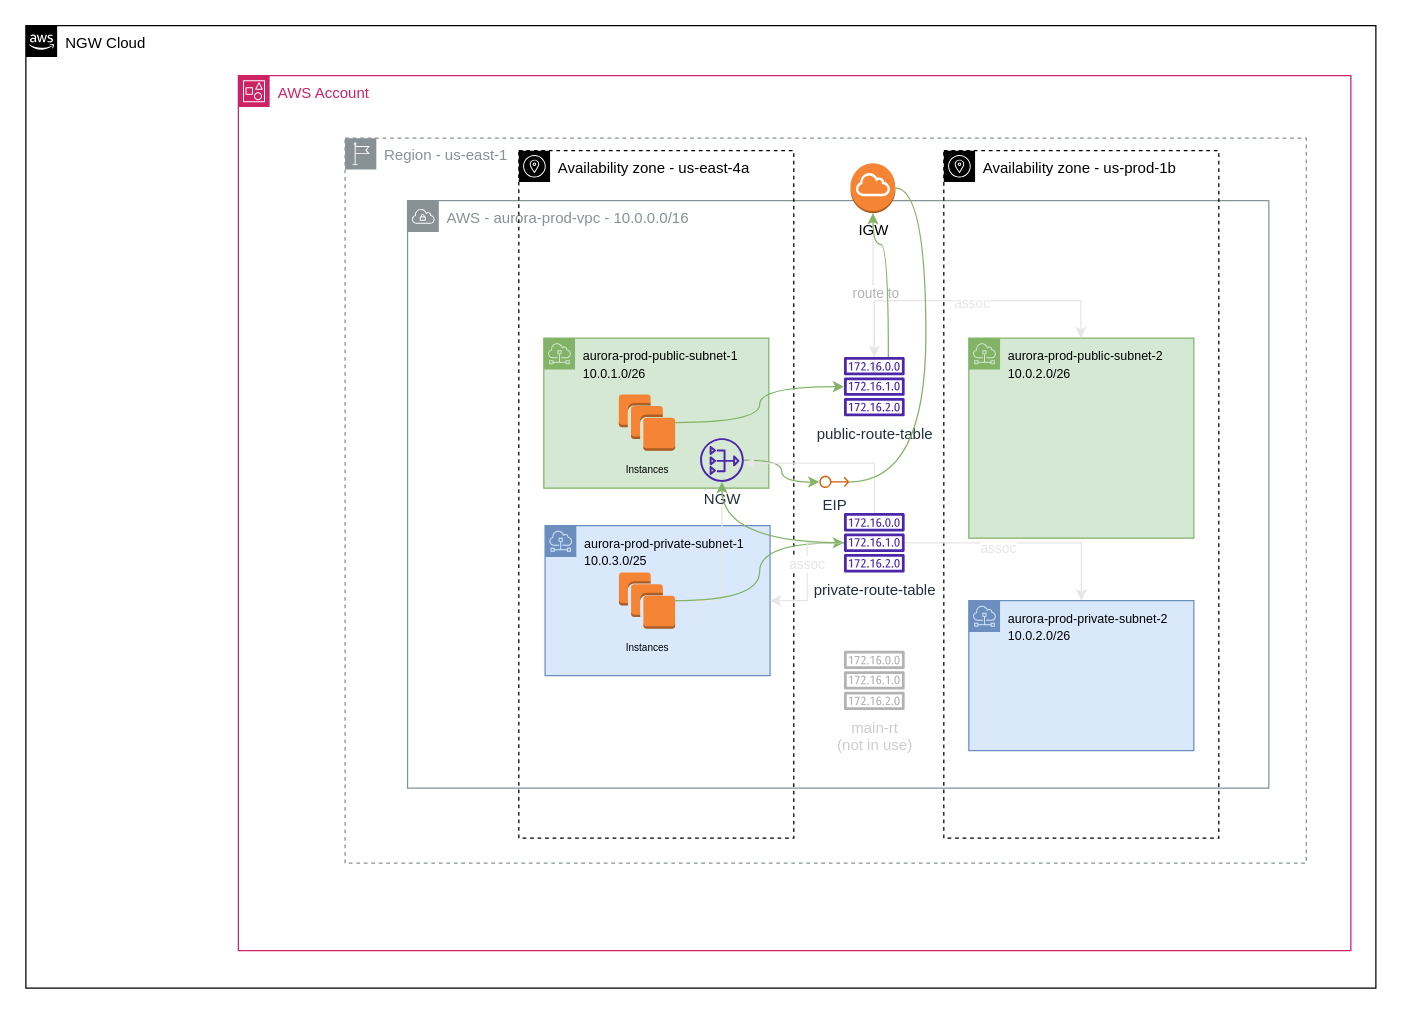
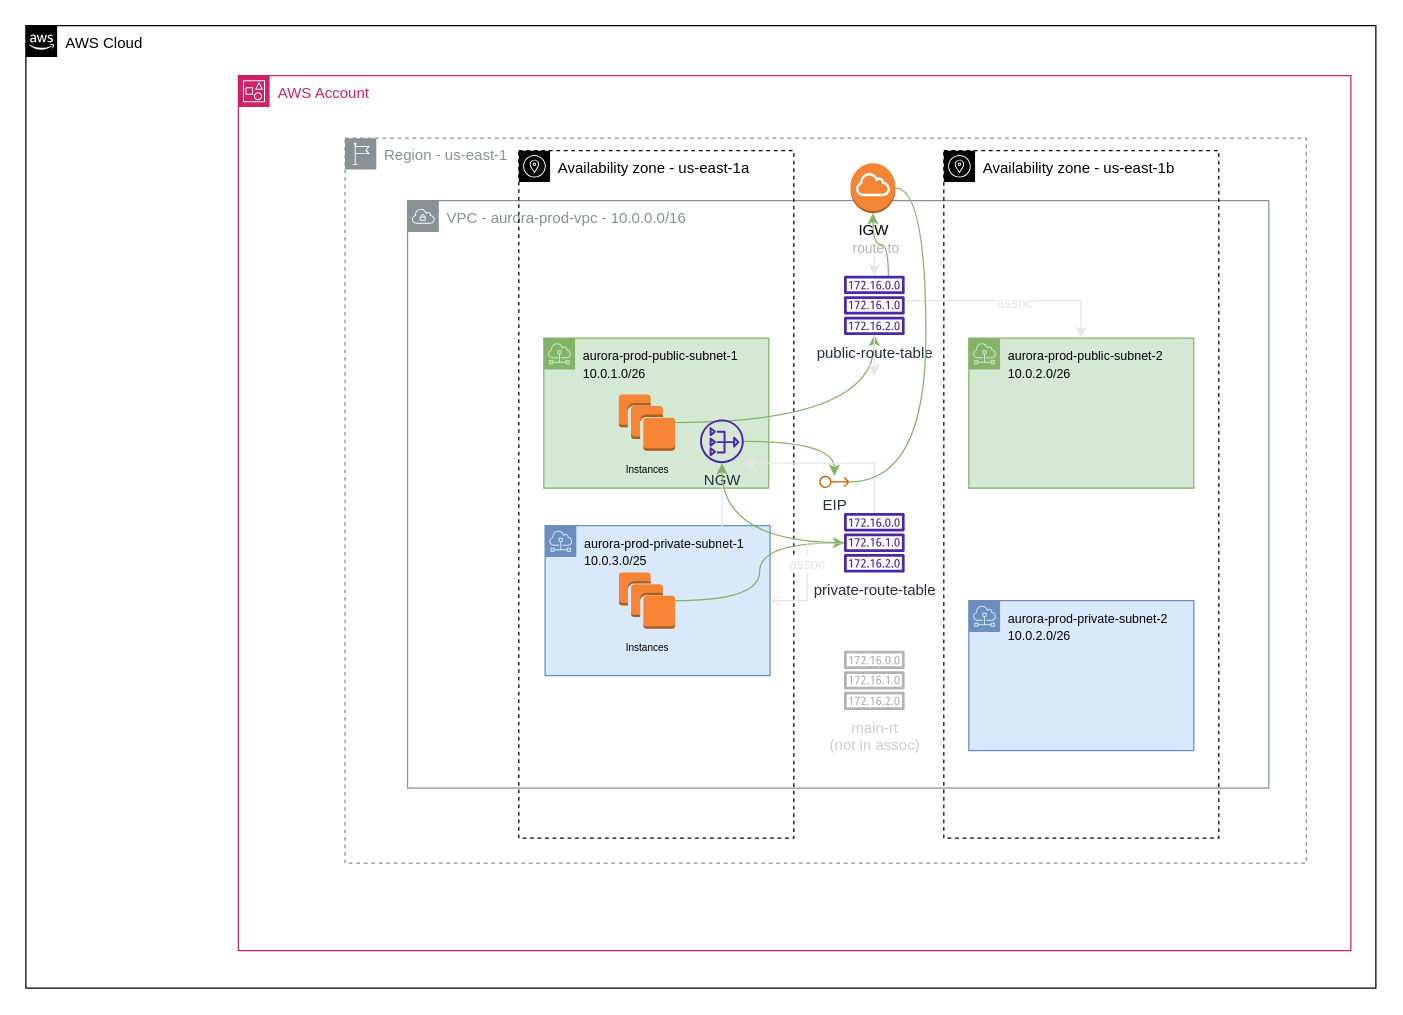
node "NGW Cloud": label "NGW Cloud" -> "AWS Cloud"
node "Availability zone - us-east-4a": label "Availability zone - us-east-4a" -> "Availability zone - us-east-1a"
node "Availability zone - us-prod-1b": label "Availability zone - us-prod-1b" -> "Availability zone - us-east-1b"
node "AWS - aurora-prod-vpc - 10.0.0.0/16": label "AWS - aurora-prod-vpc - 10.0.0.0/16" -> "VPC - aurora-prod-vpc - 10.0.0.0/16"
node "public-route-table": moved (874, 387) -> (874, 305)
node "aurora-prod-public-subnet-2 10.0.2.0/26": size 225x200 -> 225x150
node "NGW": moved (722, 460) -> (722, 441)
edge "private-route-table" -> "aurora-prod-private-subnet-2 10.0.2.0/26": removed, label "assoc"
edge "private-route-table" -> "aurora-prod-private-subnet-1 10.0.3.0/25": arrowhead classic -> open
node "main-rt (not in use)": label "main-rt (not in use)" -> "main-rt (not in assoc)"
